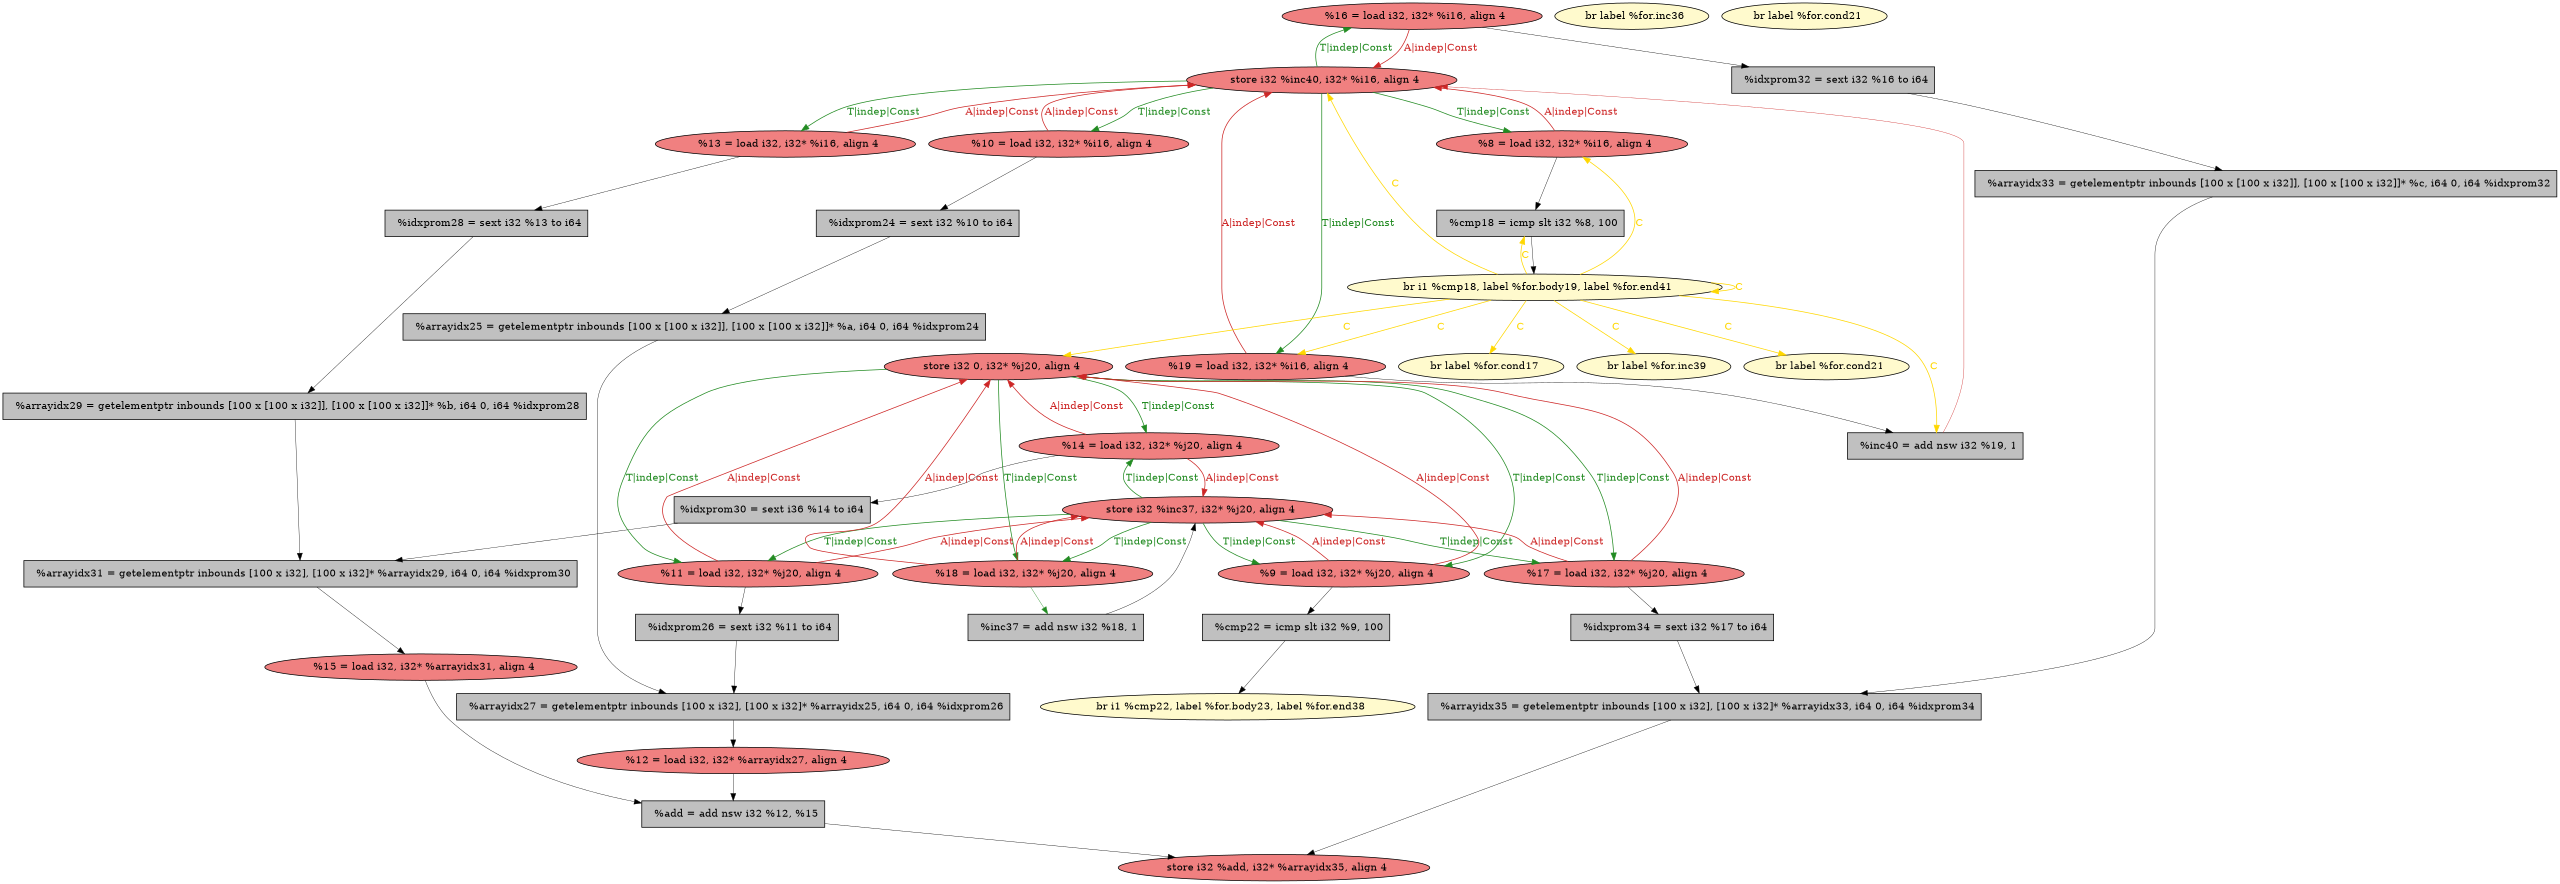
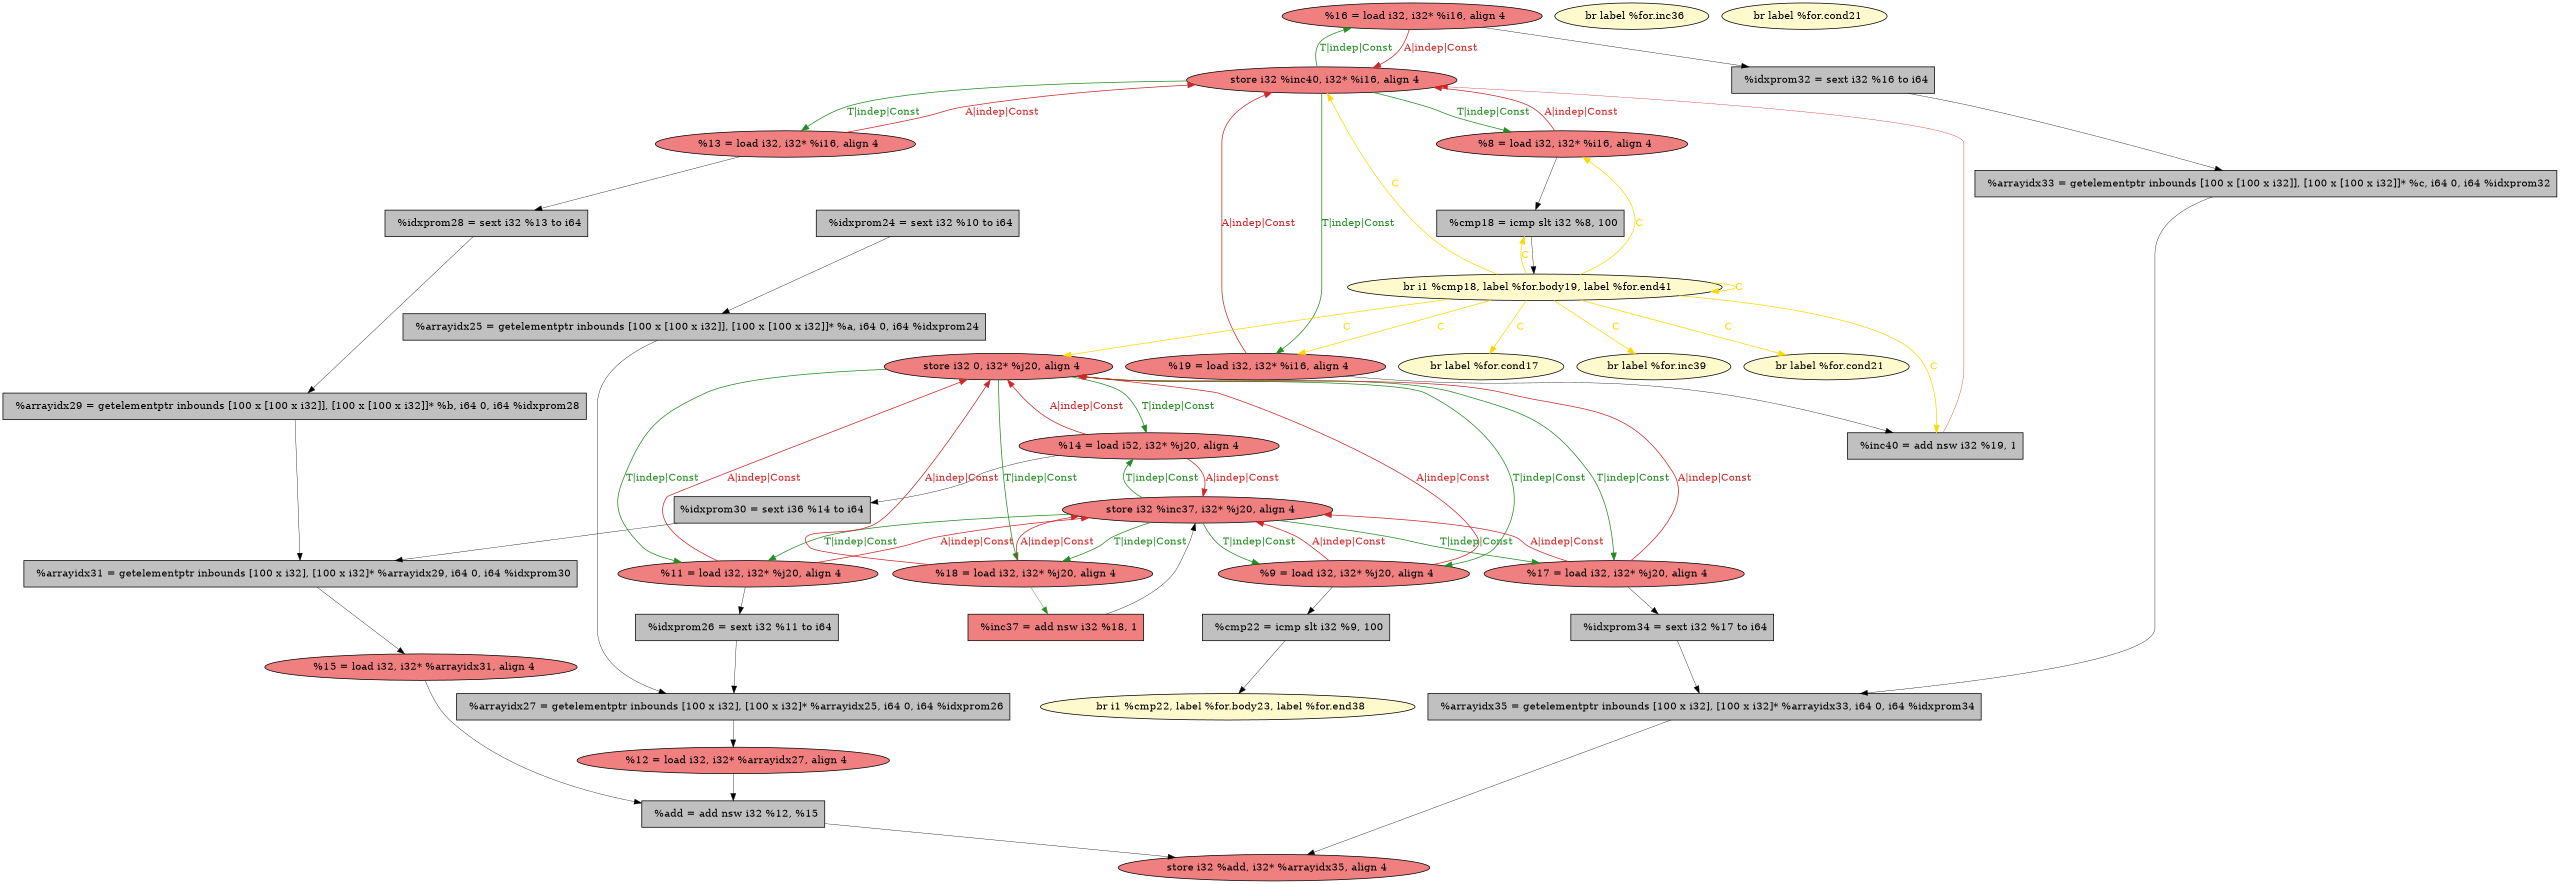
node "%10 = load i32, i32* %i16, align 4": removed
node "%14 = load i32, i32* %j20, align 4": label "%14 = load i32, i32* %j20, align 4" -> "%14 = load i52, i32* %j20, align 4"
node "%inc37 = add nsw i32 %18, 1": fillcolor grey -> lightcoral
